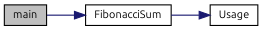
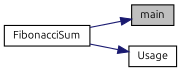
edge "main" -> "FibonacciSum": reversed
